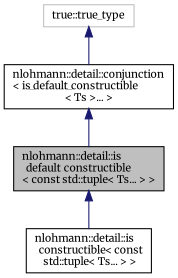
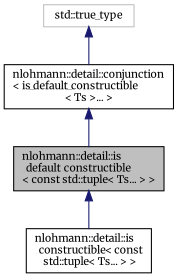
node "true::true_type": label "true::true_type" -> "std::true_type"
